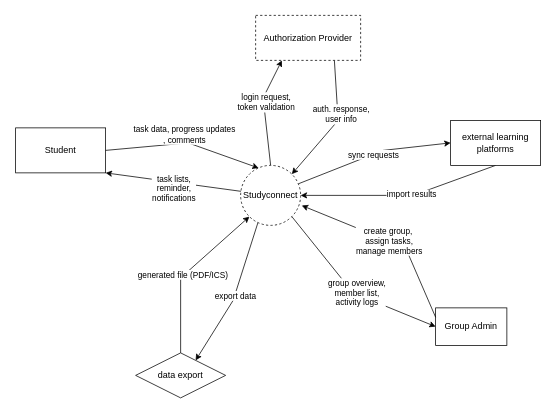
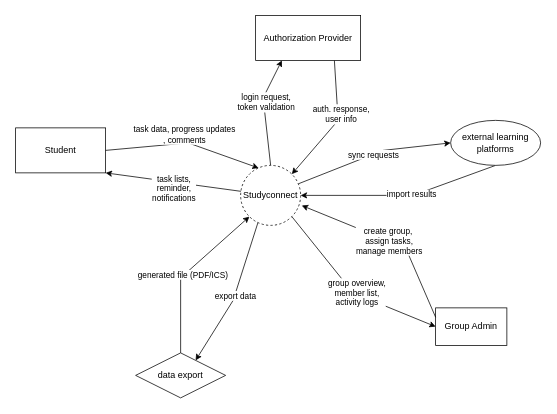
node "Authorization Provider": style dashed -> solid
node "external learning platforms": shape rectangle -> ellipse
